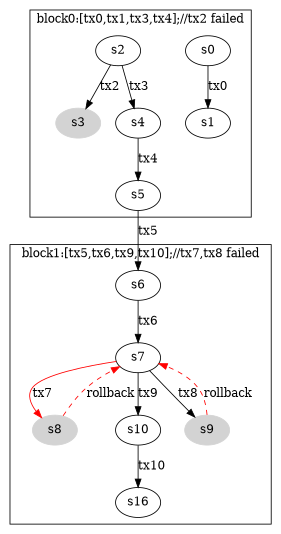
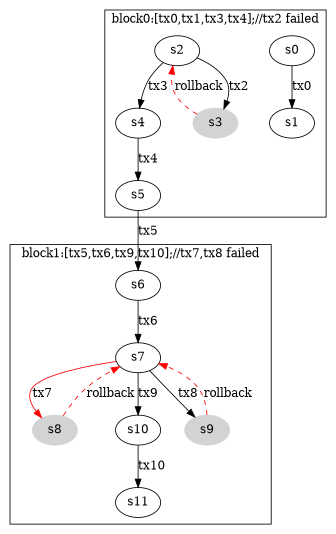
edge "s3" -> "s2": added, label "rollback"
node "s16": label "s16" -> "s11"
